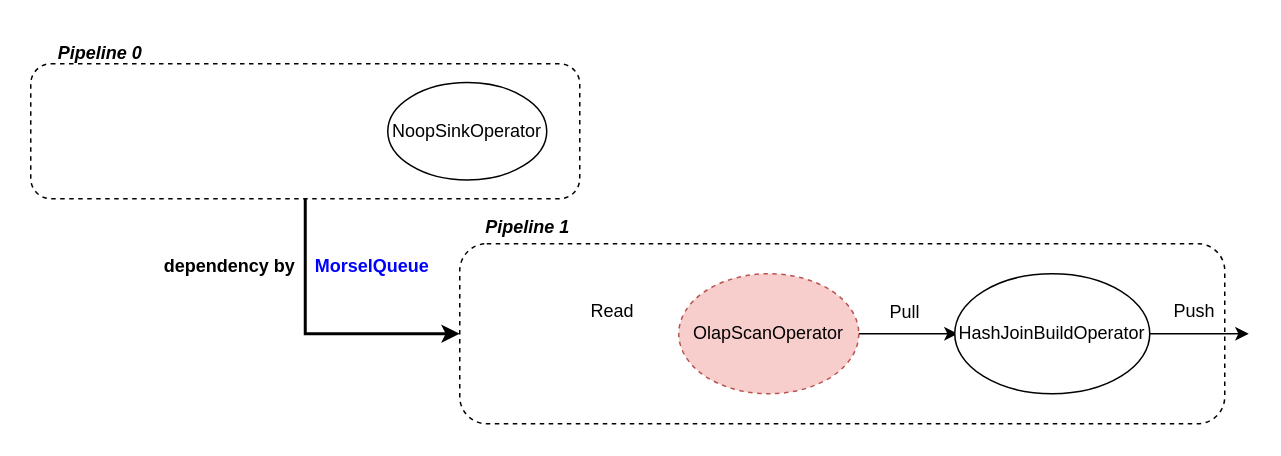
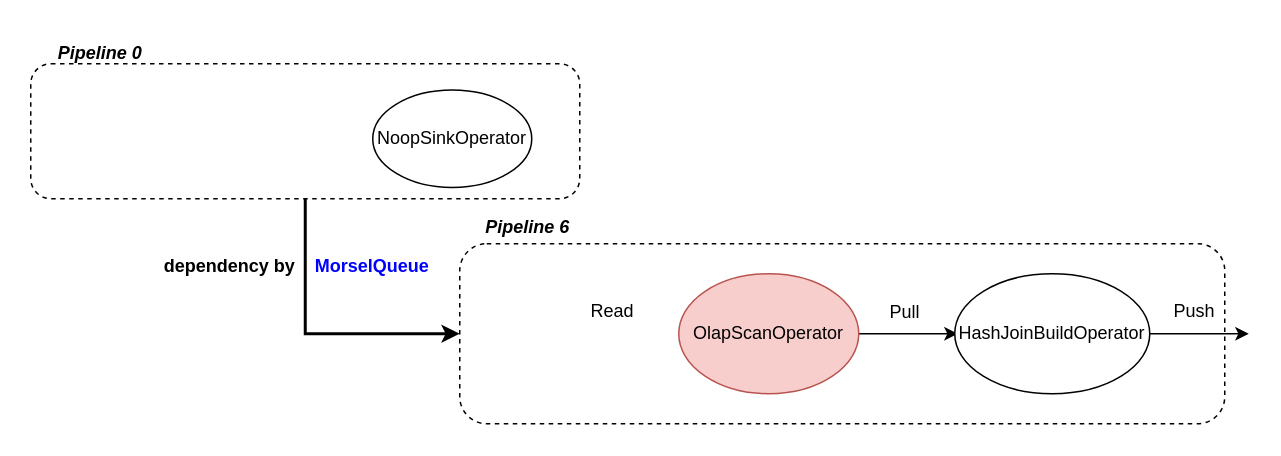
node "NoopSinkOperator": moved (467, 131) -> (452, 139)
node "Pipeline 1": label "Pipeline 1" -> "Pipeline 6"
node "OlapScanOperator": style dashed -> solid
